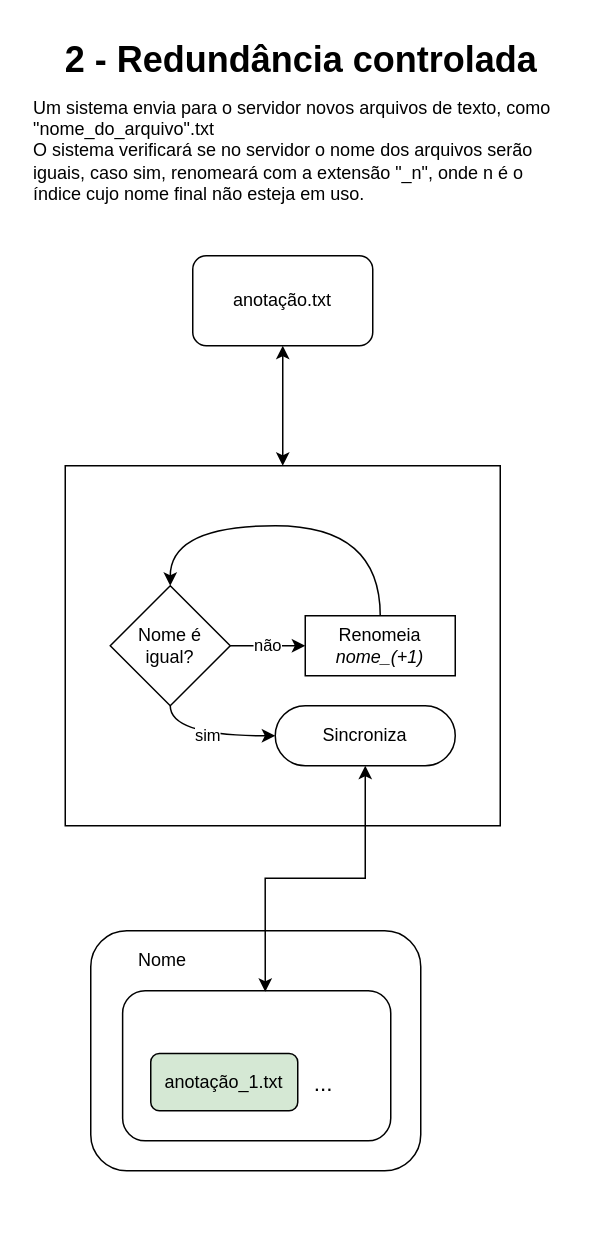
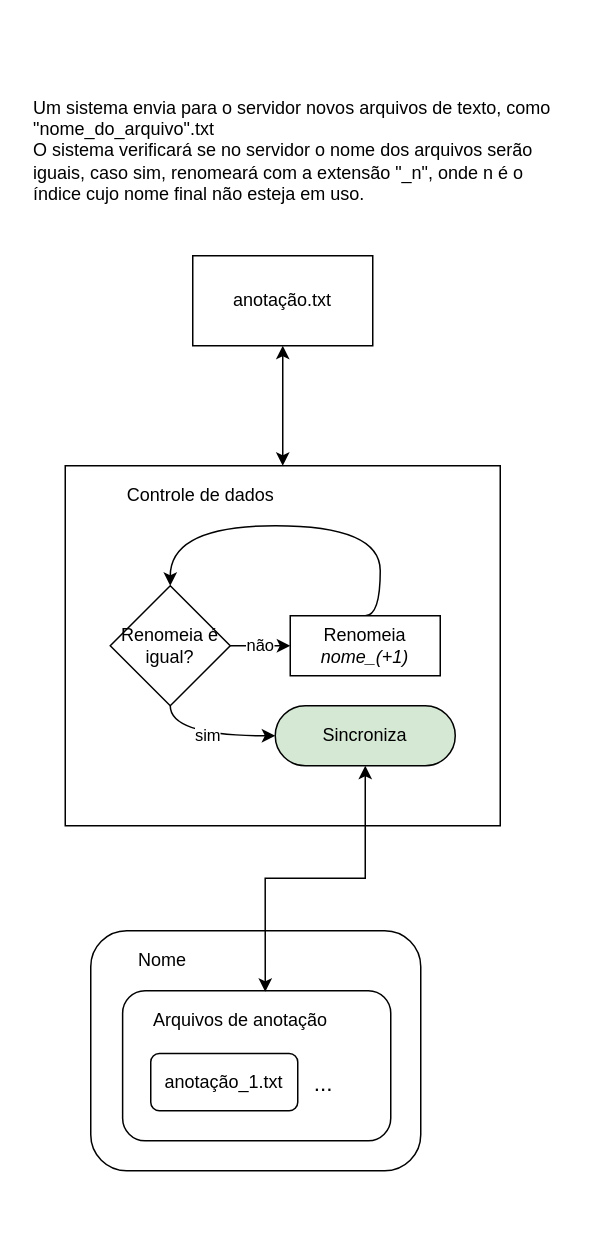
node "2 - Redundância controlada": removed
node "anotação.txt": shape rounded rectangle -> rectangle
node "Controle de dados": added
node "Nome é igual?": label "Nome é igual?" -> "Renomeia é igual?"
node "Renomeia nome_(+1)": moved (380, 646) -> (365, 646)
node "Sincroniza": fillcolor #ffffff -> #d5e8d4
node "Arquivos de anotação": added
node "anotação_1.txt": fillcolor #d5e8d4 -> #ffffff
